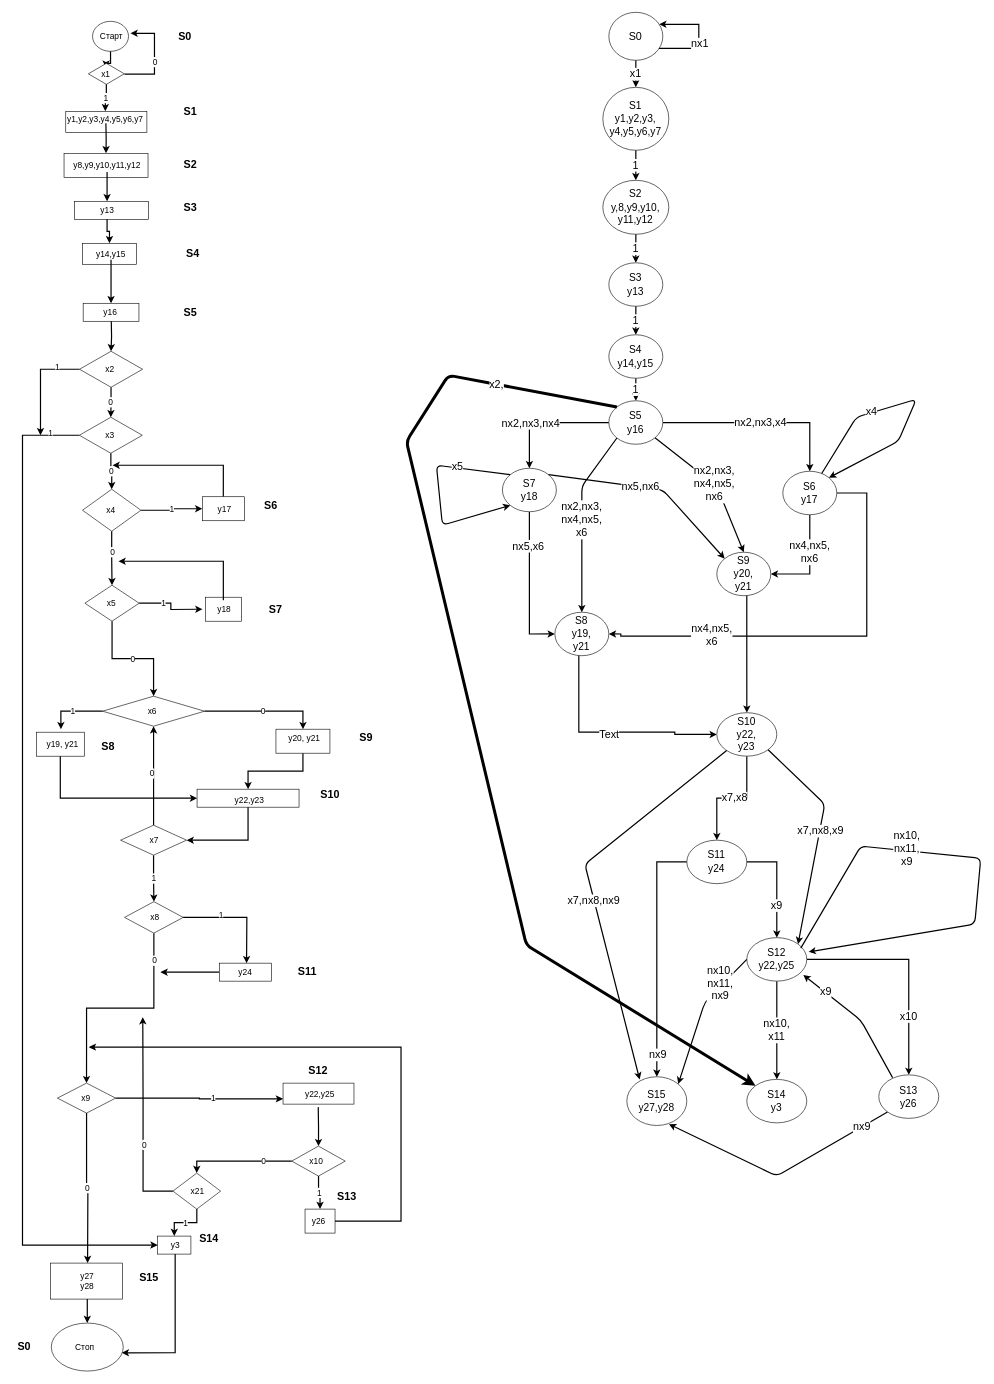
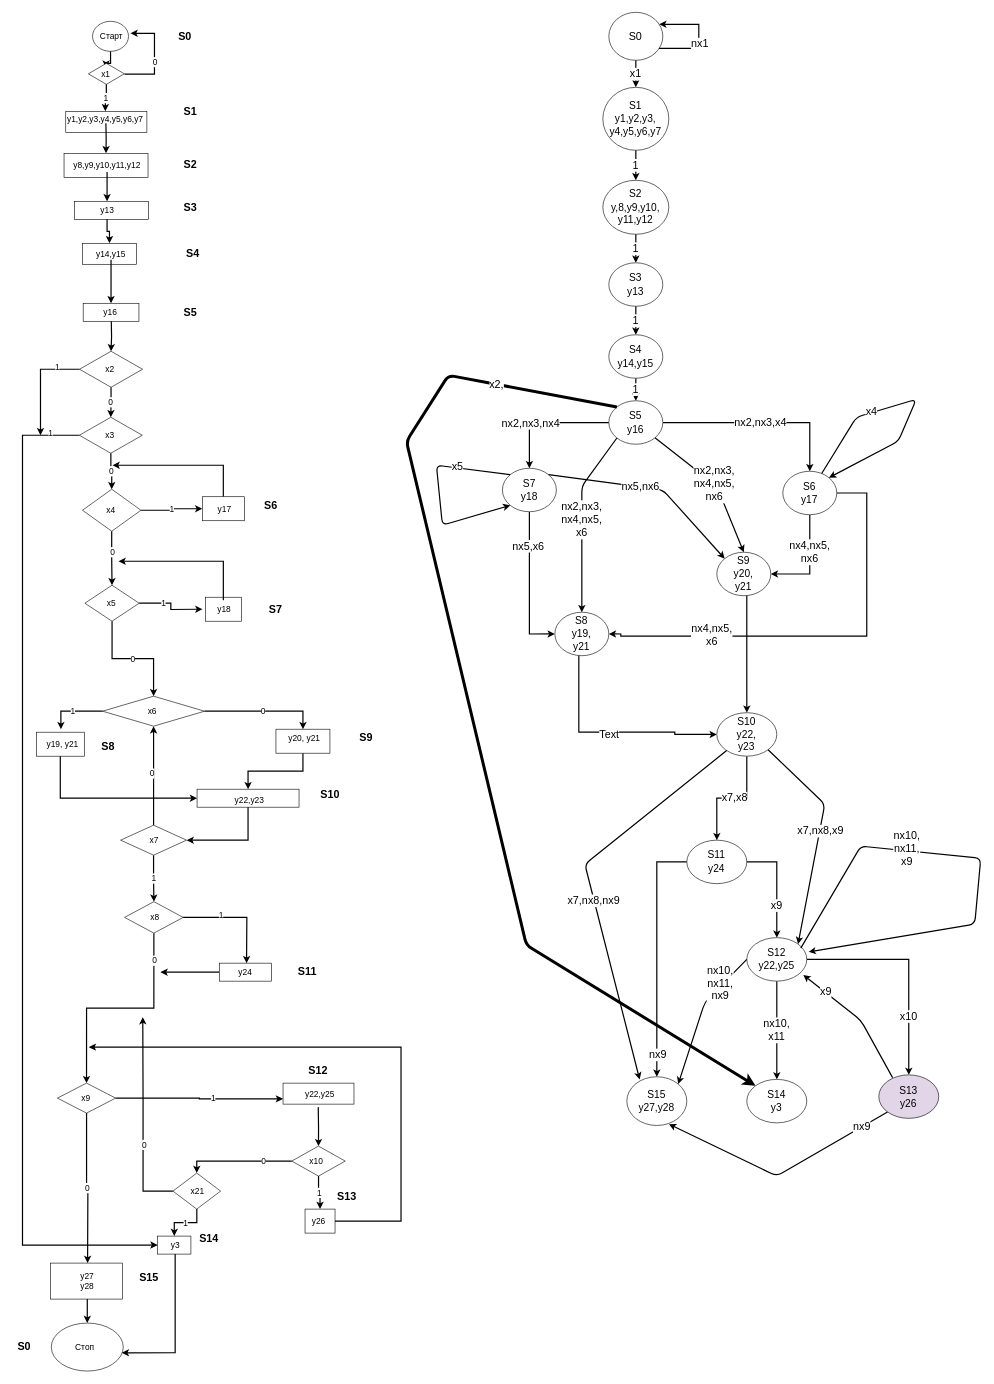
node "S13 y26": fillcolor #ffffff -> #e1d5e7
